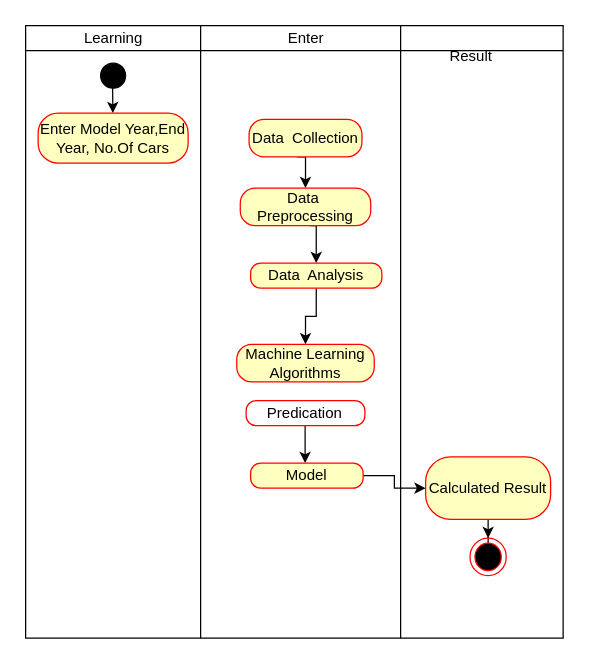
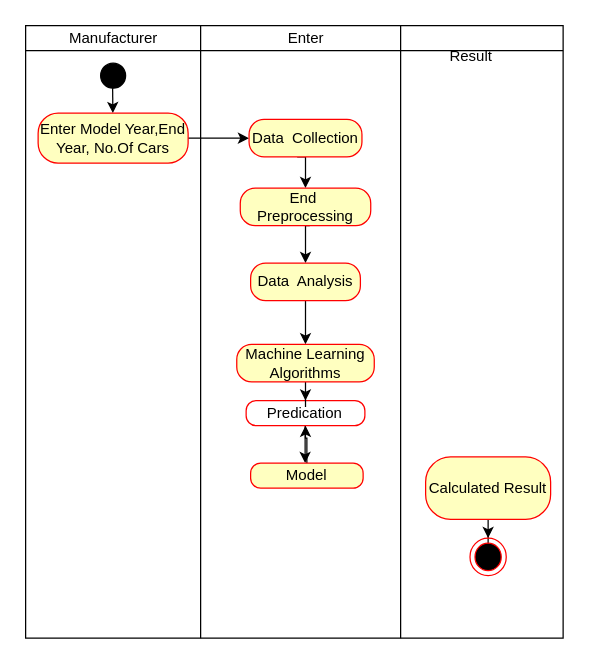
node "Learning": label "Learning" -> "Manufacturer"
edge "Enter Model Year,End Year, No.Of Cars" -> "Data Collection": added
node "Data Preprocessing": label "Data Preprocessing" -> "End Preprocessing"
node "Data Analysis": size 131x25 -> 110x38
edge "Machine Learning Algorithms" -> "Predication": added
edge "Model" -> "Calculated Result": now "Model" -> "Predication"
